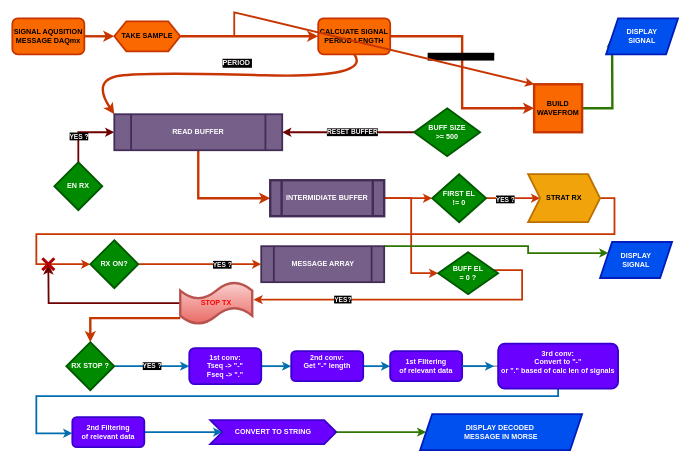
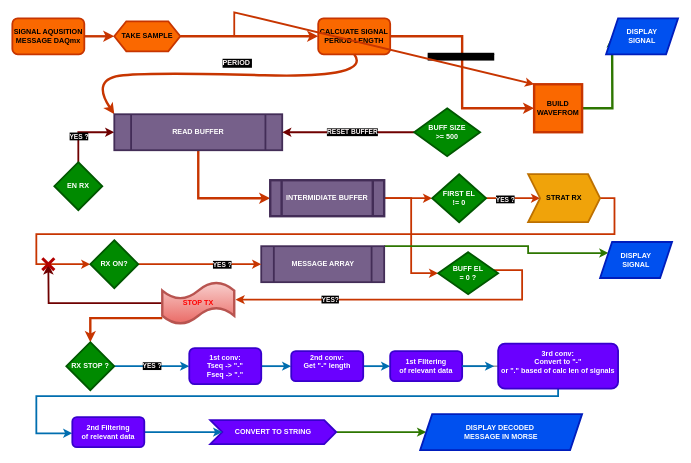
node "STOP TX": moved (216, 303) -> (198, 303)
